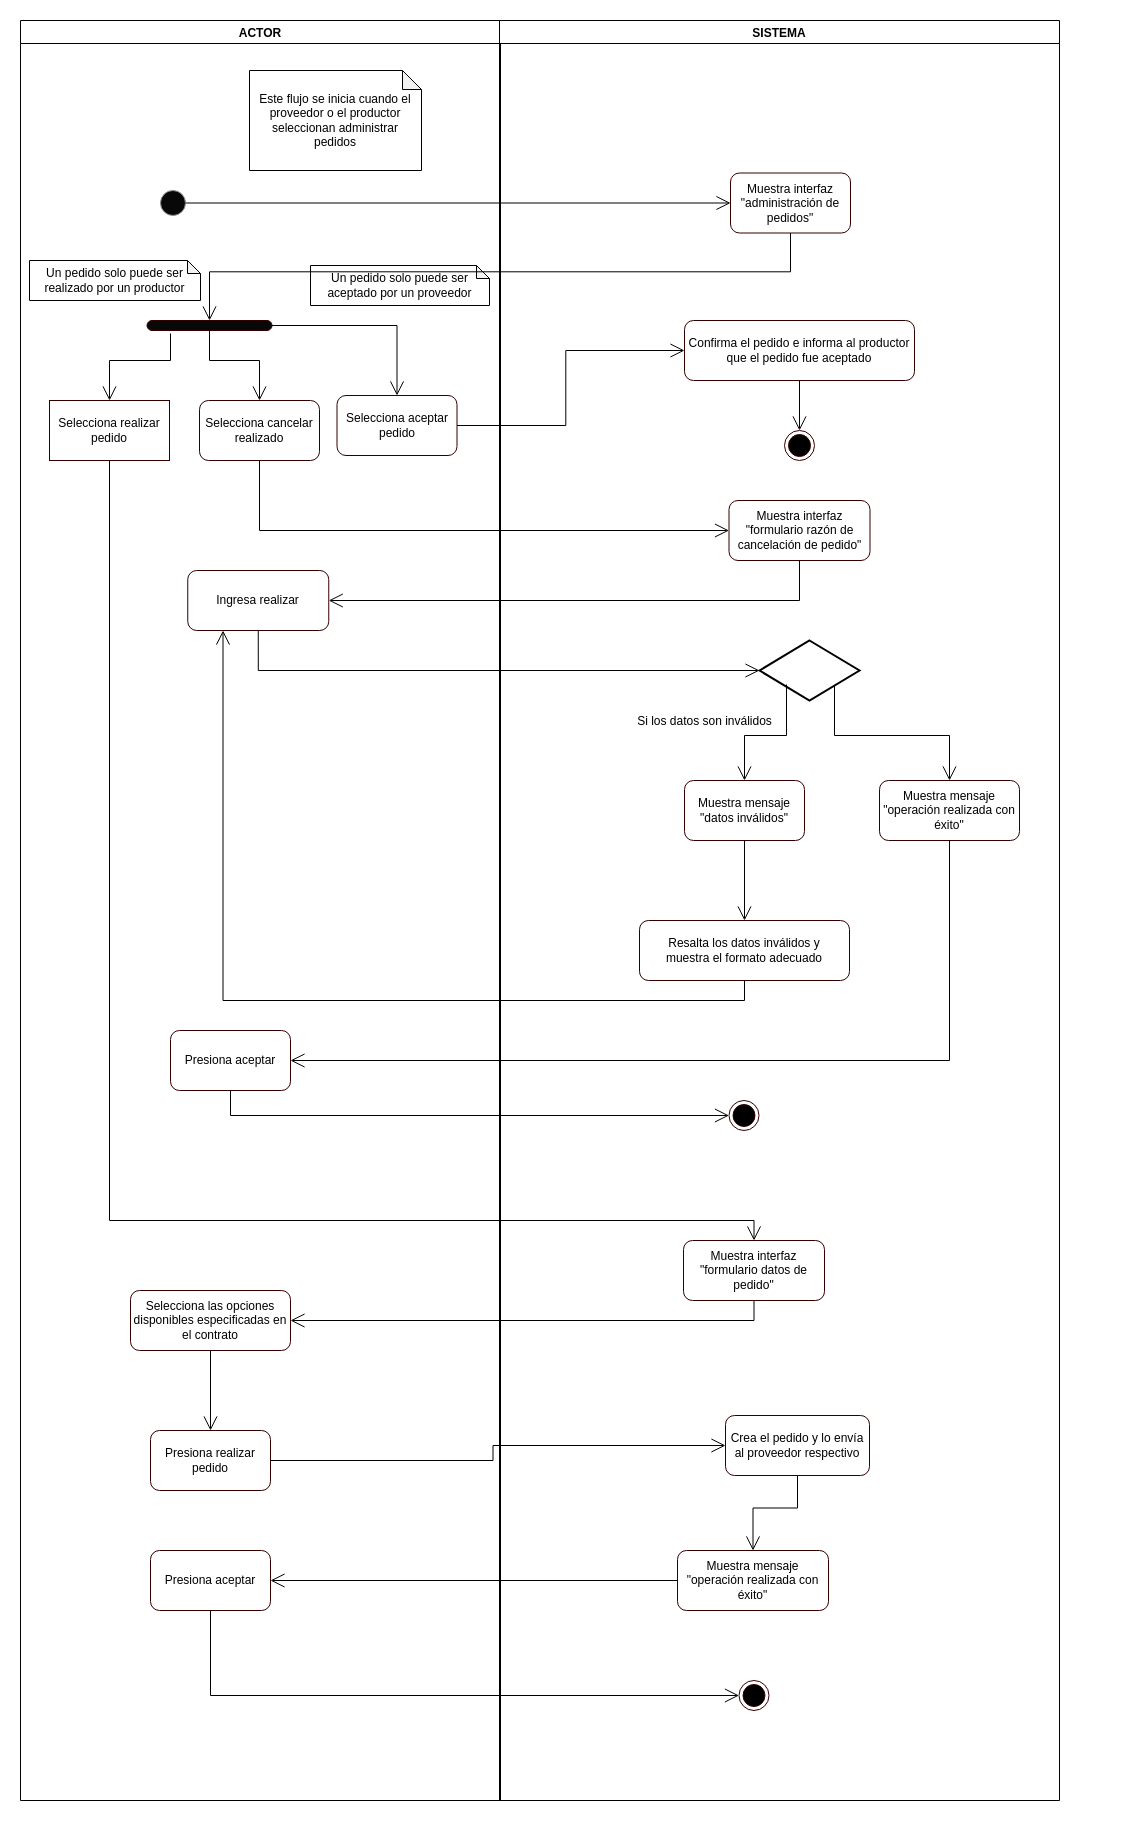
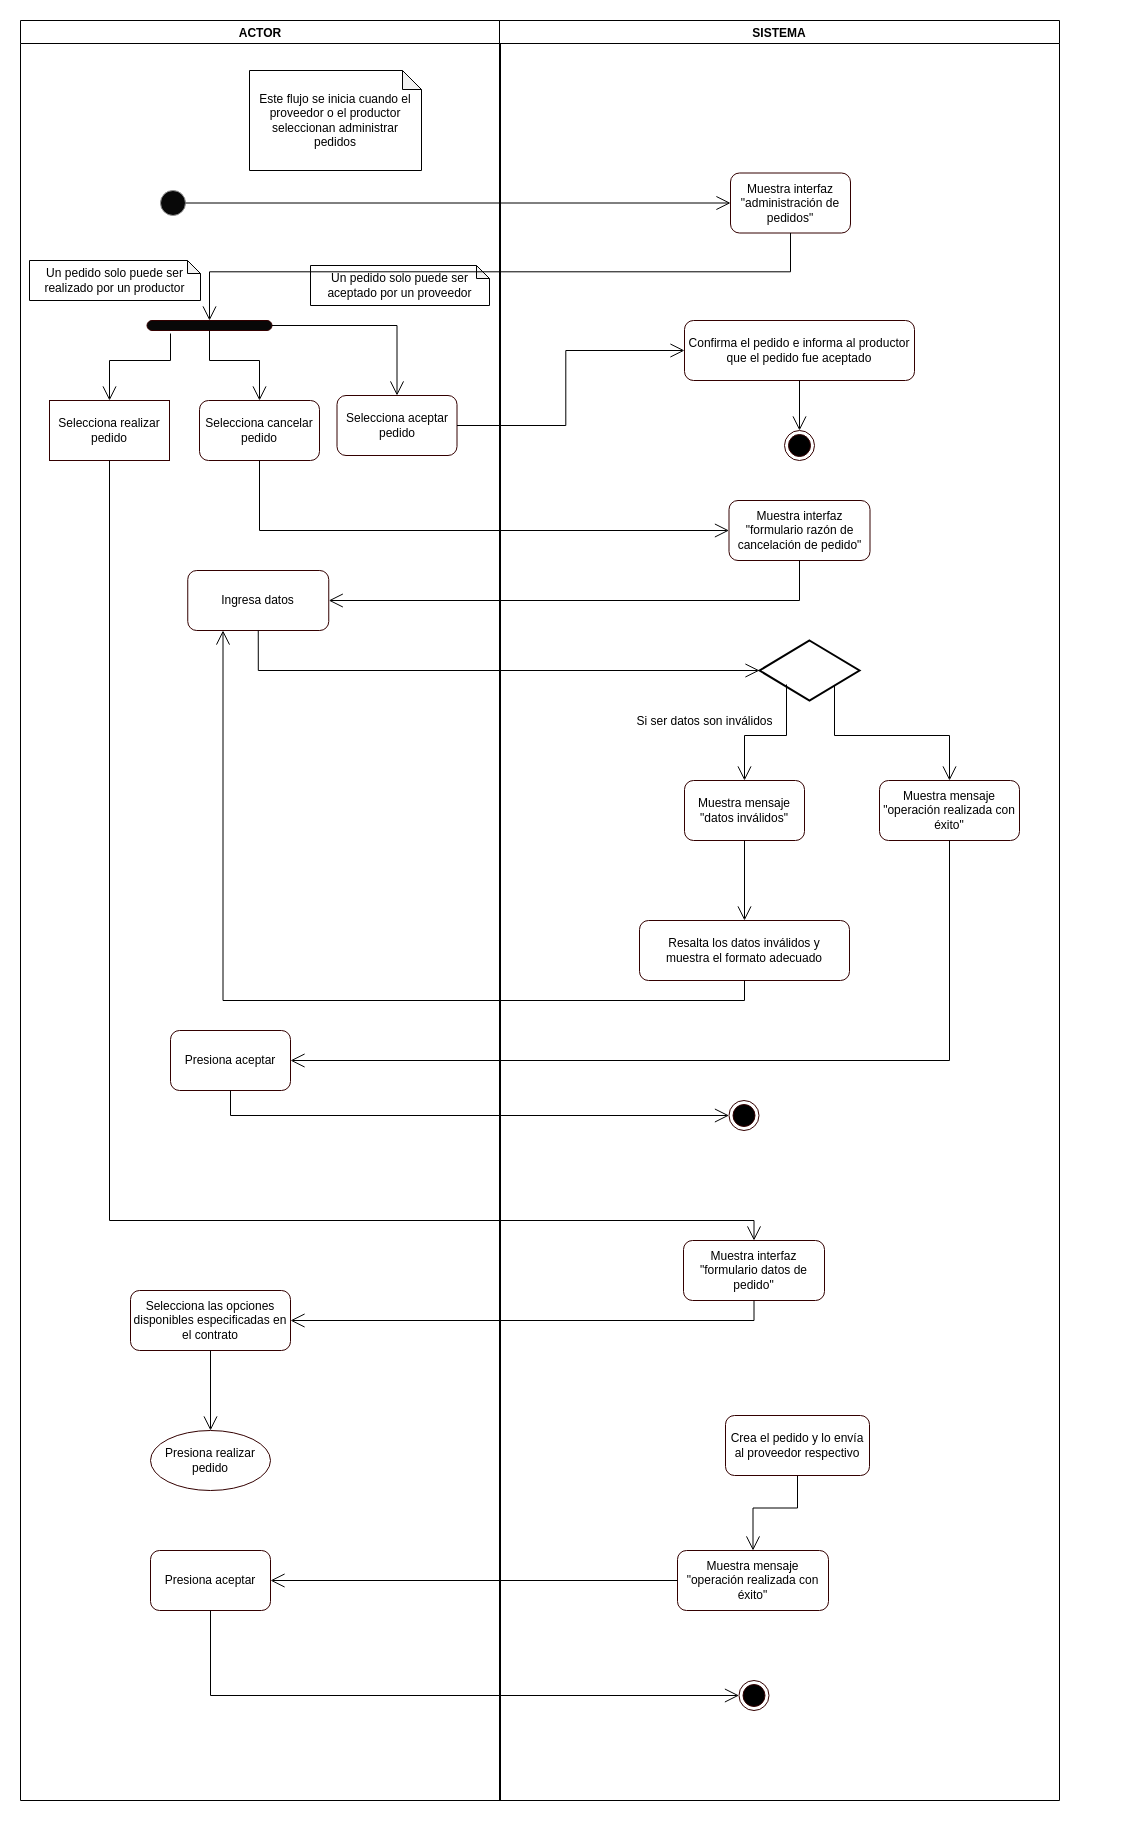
node "Selecciona cancelar realizado": label "Selecciona cancelar realizado" -> "Selecciona cancelar pedido"
node "Ingresa realizar": label "Ingresa realizar" -> "Ingresa datos"
node "Si los datos son inválidos": label "Si los datos son inválidos" -> "Si ser datos son inválidos"
edge "Presiona realizar pedido" -> "Crea el pedido y lo envía al proveedor respectivo": removed
node "Presiona realizar pedido": shape rounded rectangle -> ellipse
